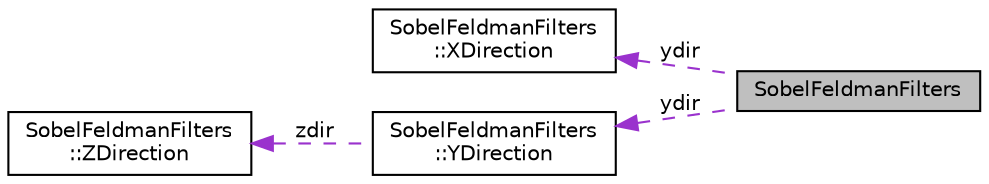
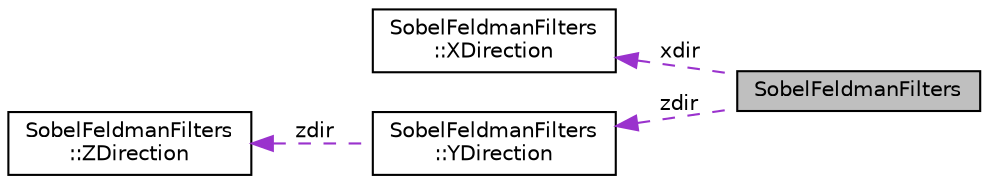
edge "SobelFeldmanFilters" -> "SobelFeldmanFilters ::XDirection": label " ydir" -> " xdir"
edge "SobelFeldmanFilters" -> "SobelFeldmanFilters ::YDirection": label " ydir" -> " zdir"
